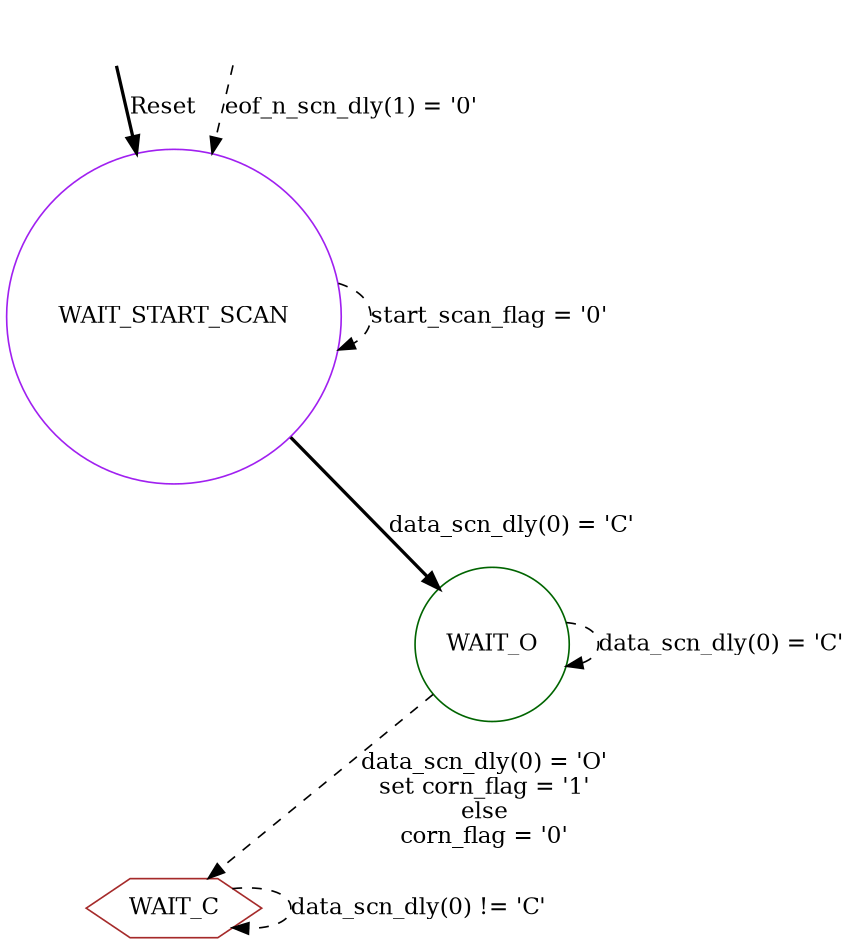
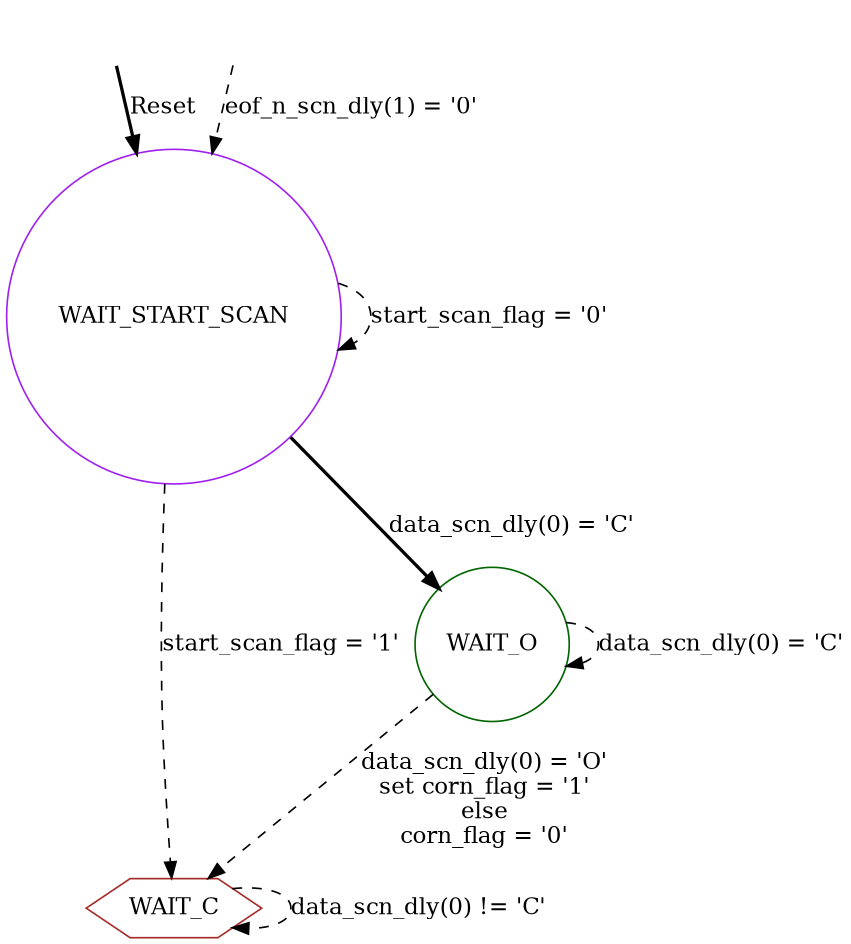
edge "WAIT_START_SCAN" -> "WAIT_C": added, label "start_scan_flag = '1'"
